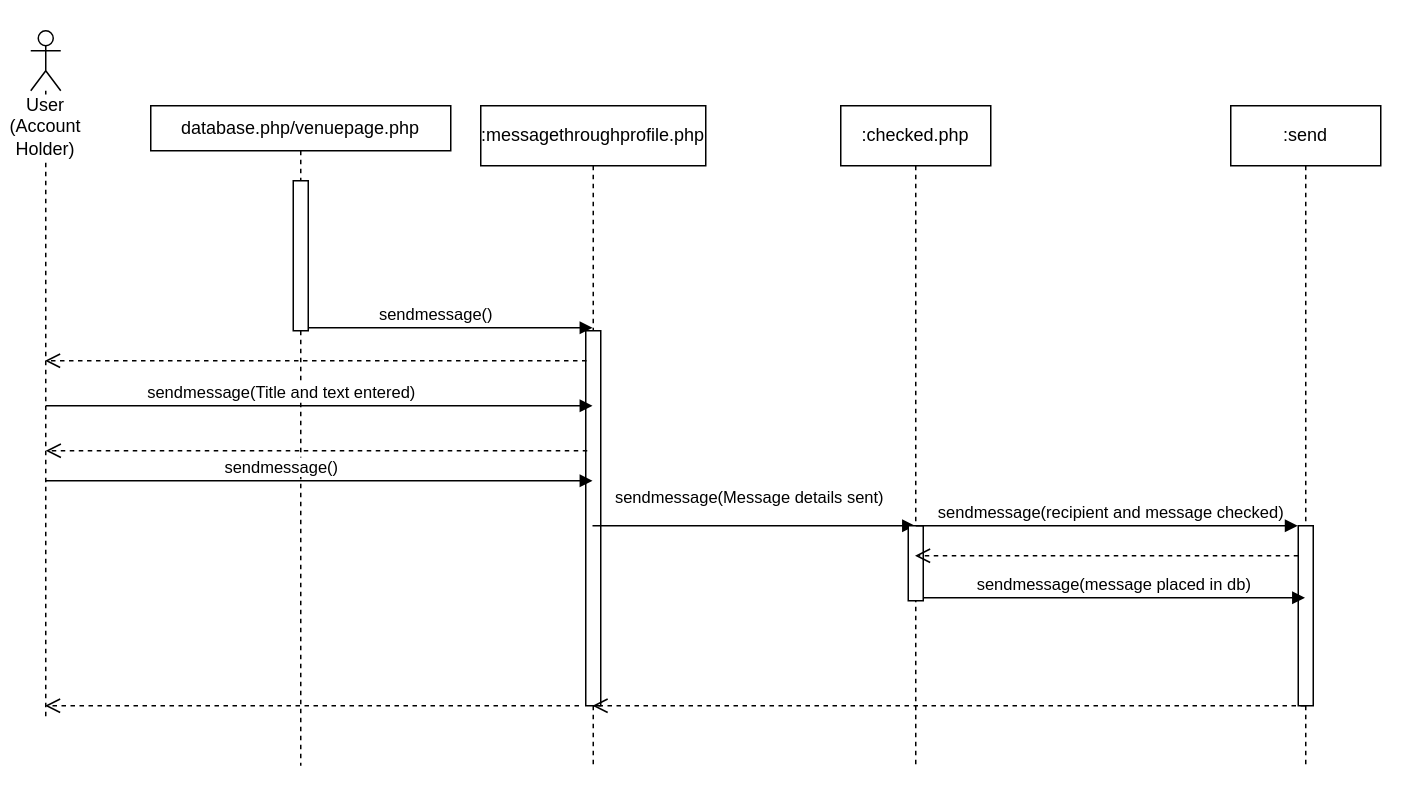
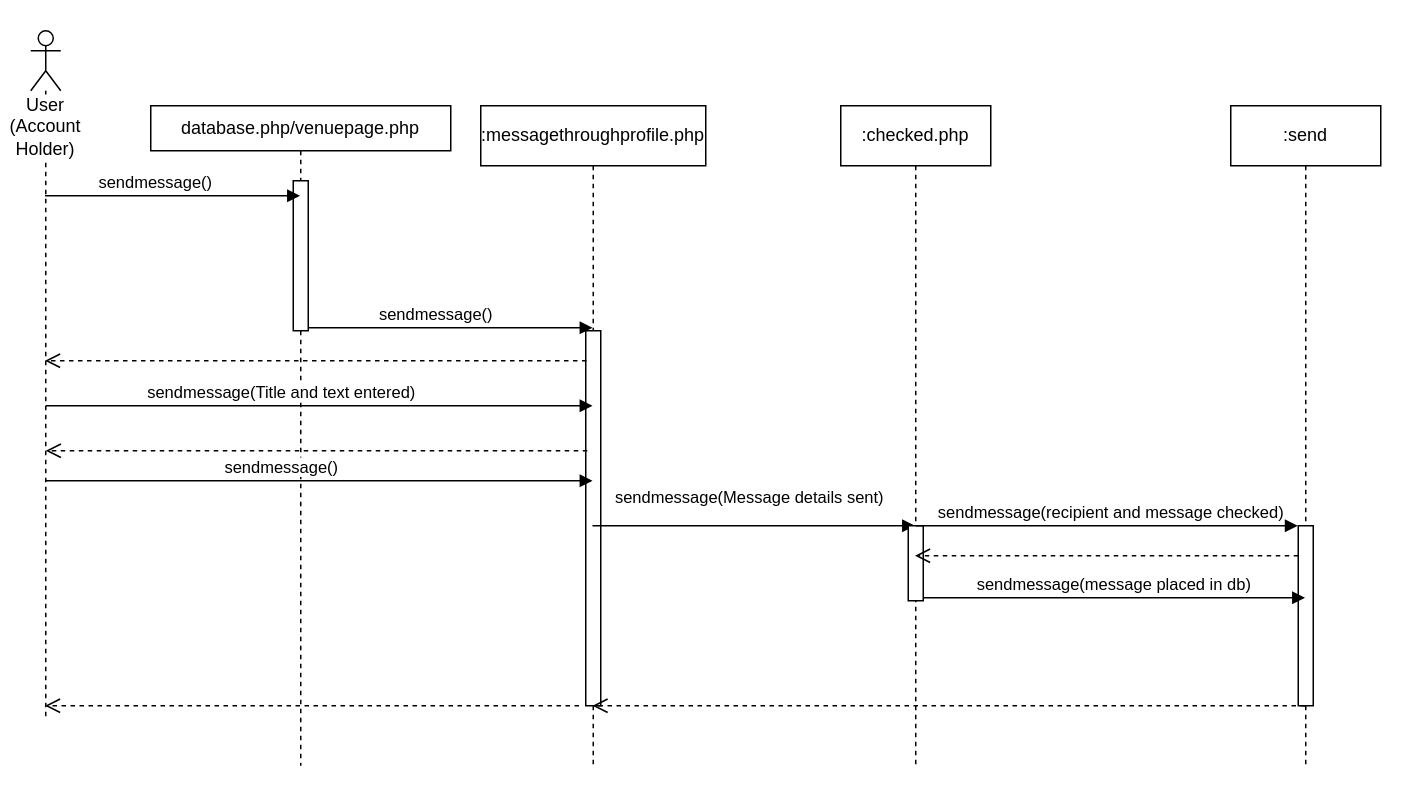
edge "User (Account Holder)" -> "database.php/venuepage.php": added, label "sendmessage()"
